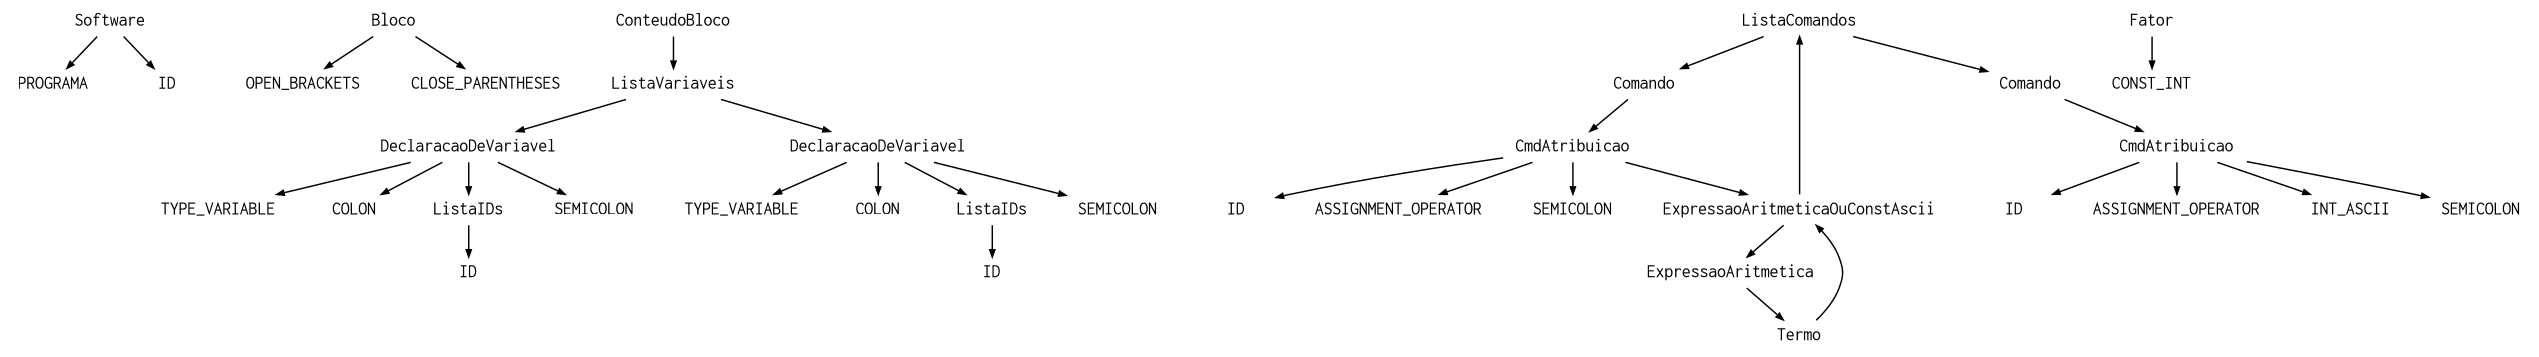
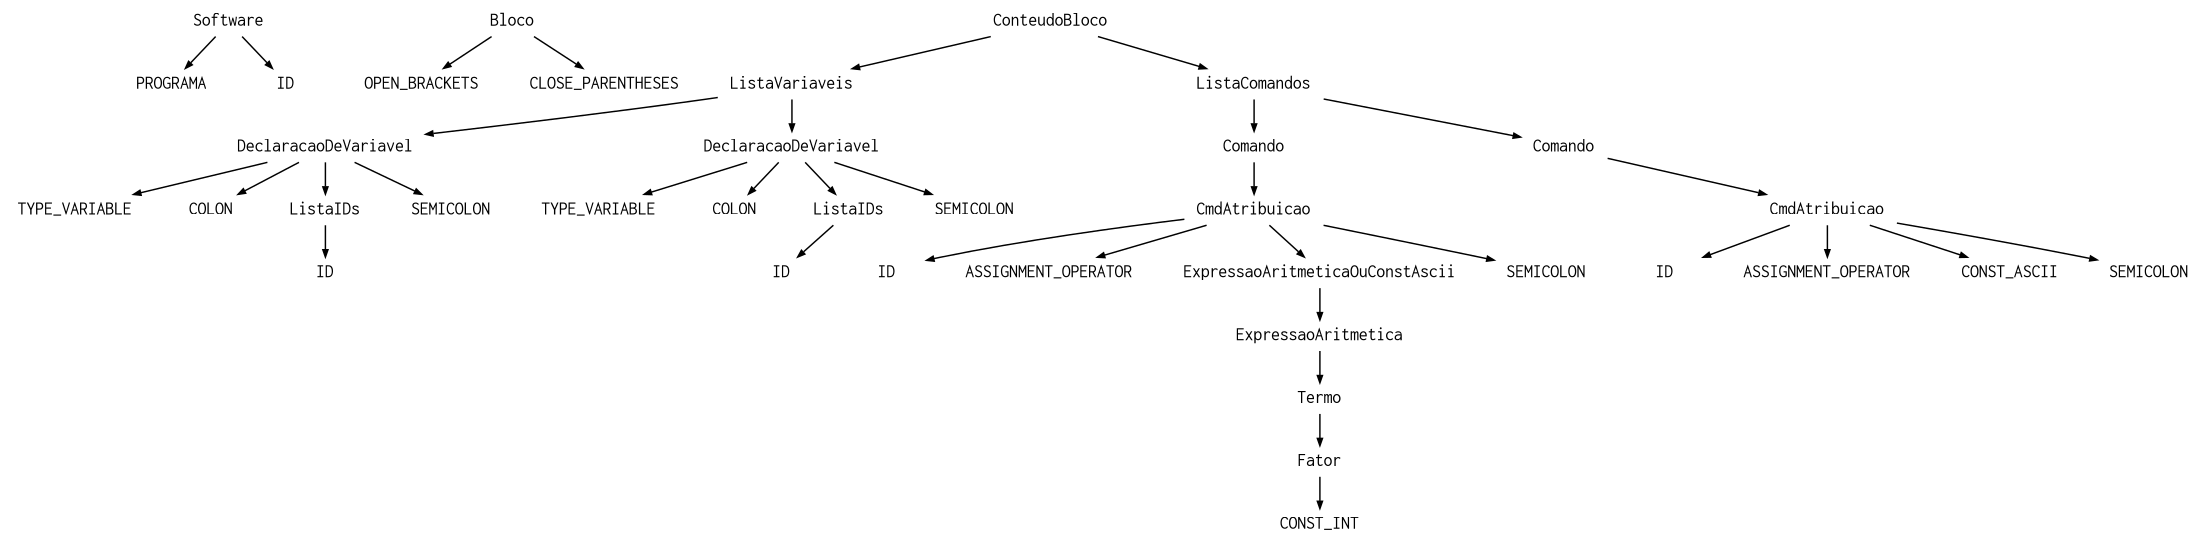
edge "ExpressaoAritmeticaOuConstAscii" -> "ListaComandos": now "ConteudoBloco" -> "ListaComandos"
node "INT_ASCII": label "INT_ASCII" -> "CONST_ASCII"
edge "Termo" -> "ExpressaoAritmeticaOuConstAscii": now "Termo" -> "Fator"
